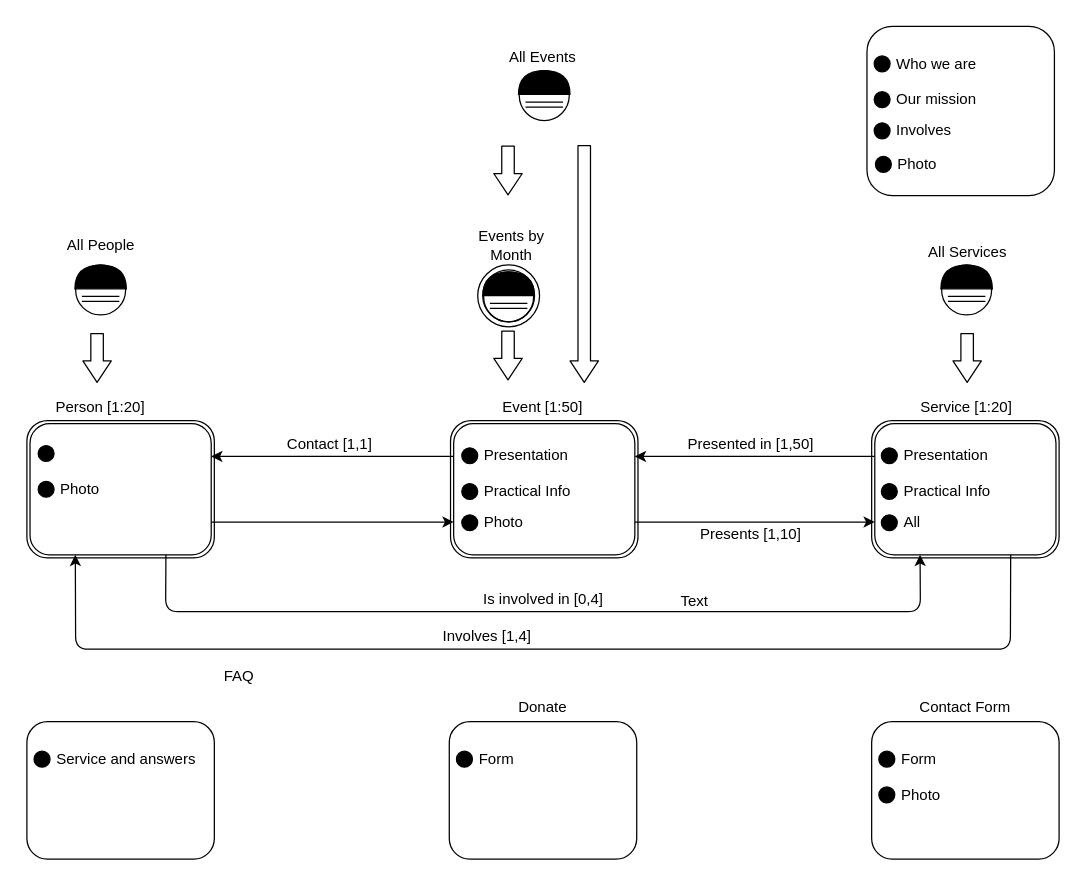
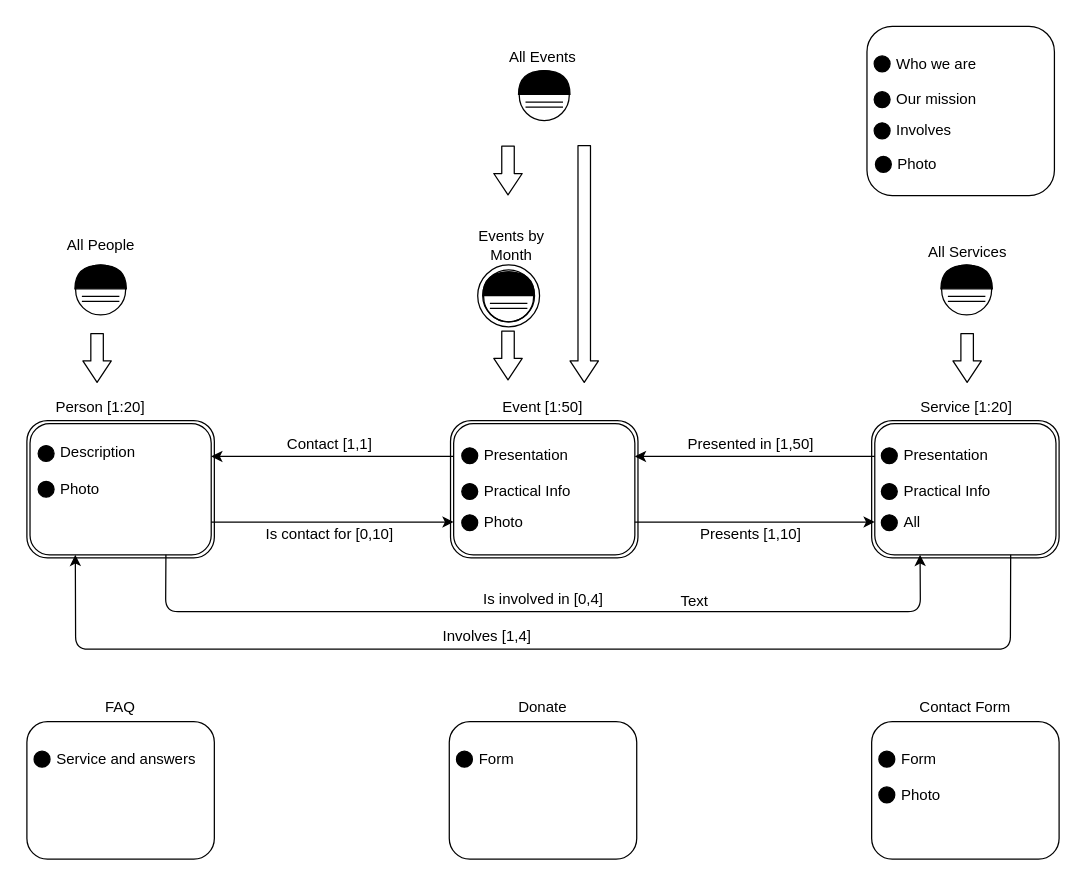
node "Description": added
node "Is contact for [0,10]": added
node "FAQ": moved (239, 677) -> (121, 708)
